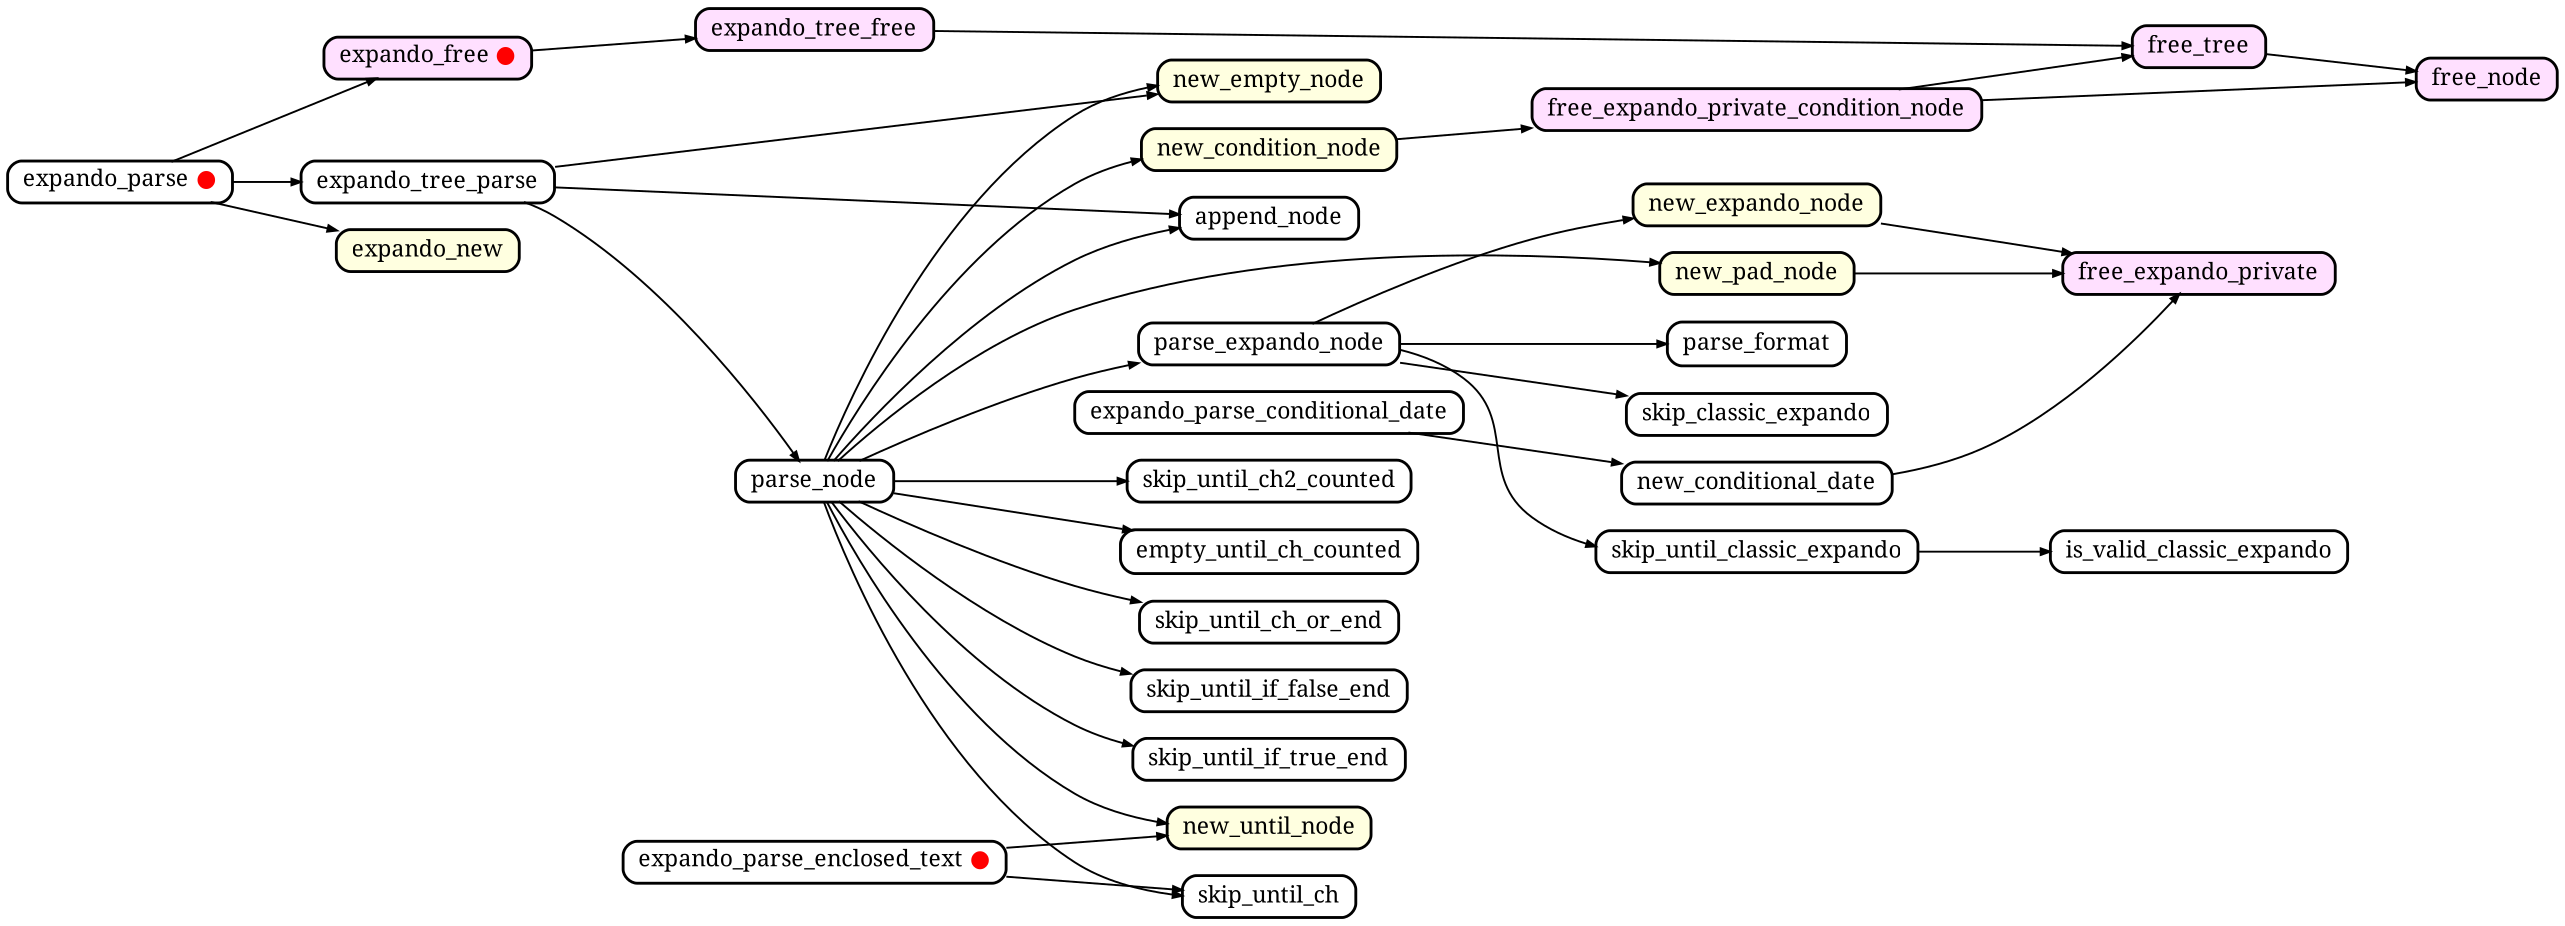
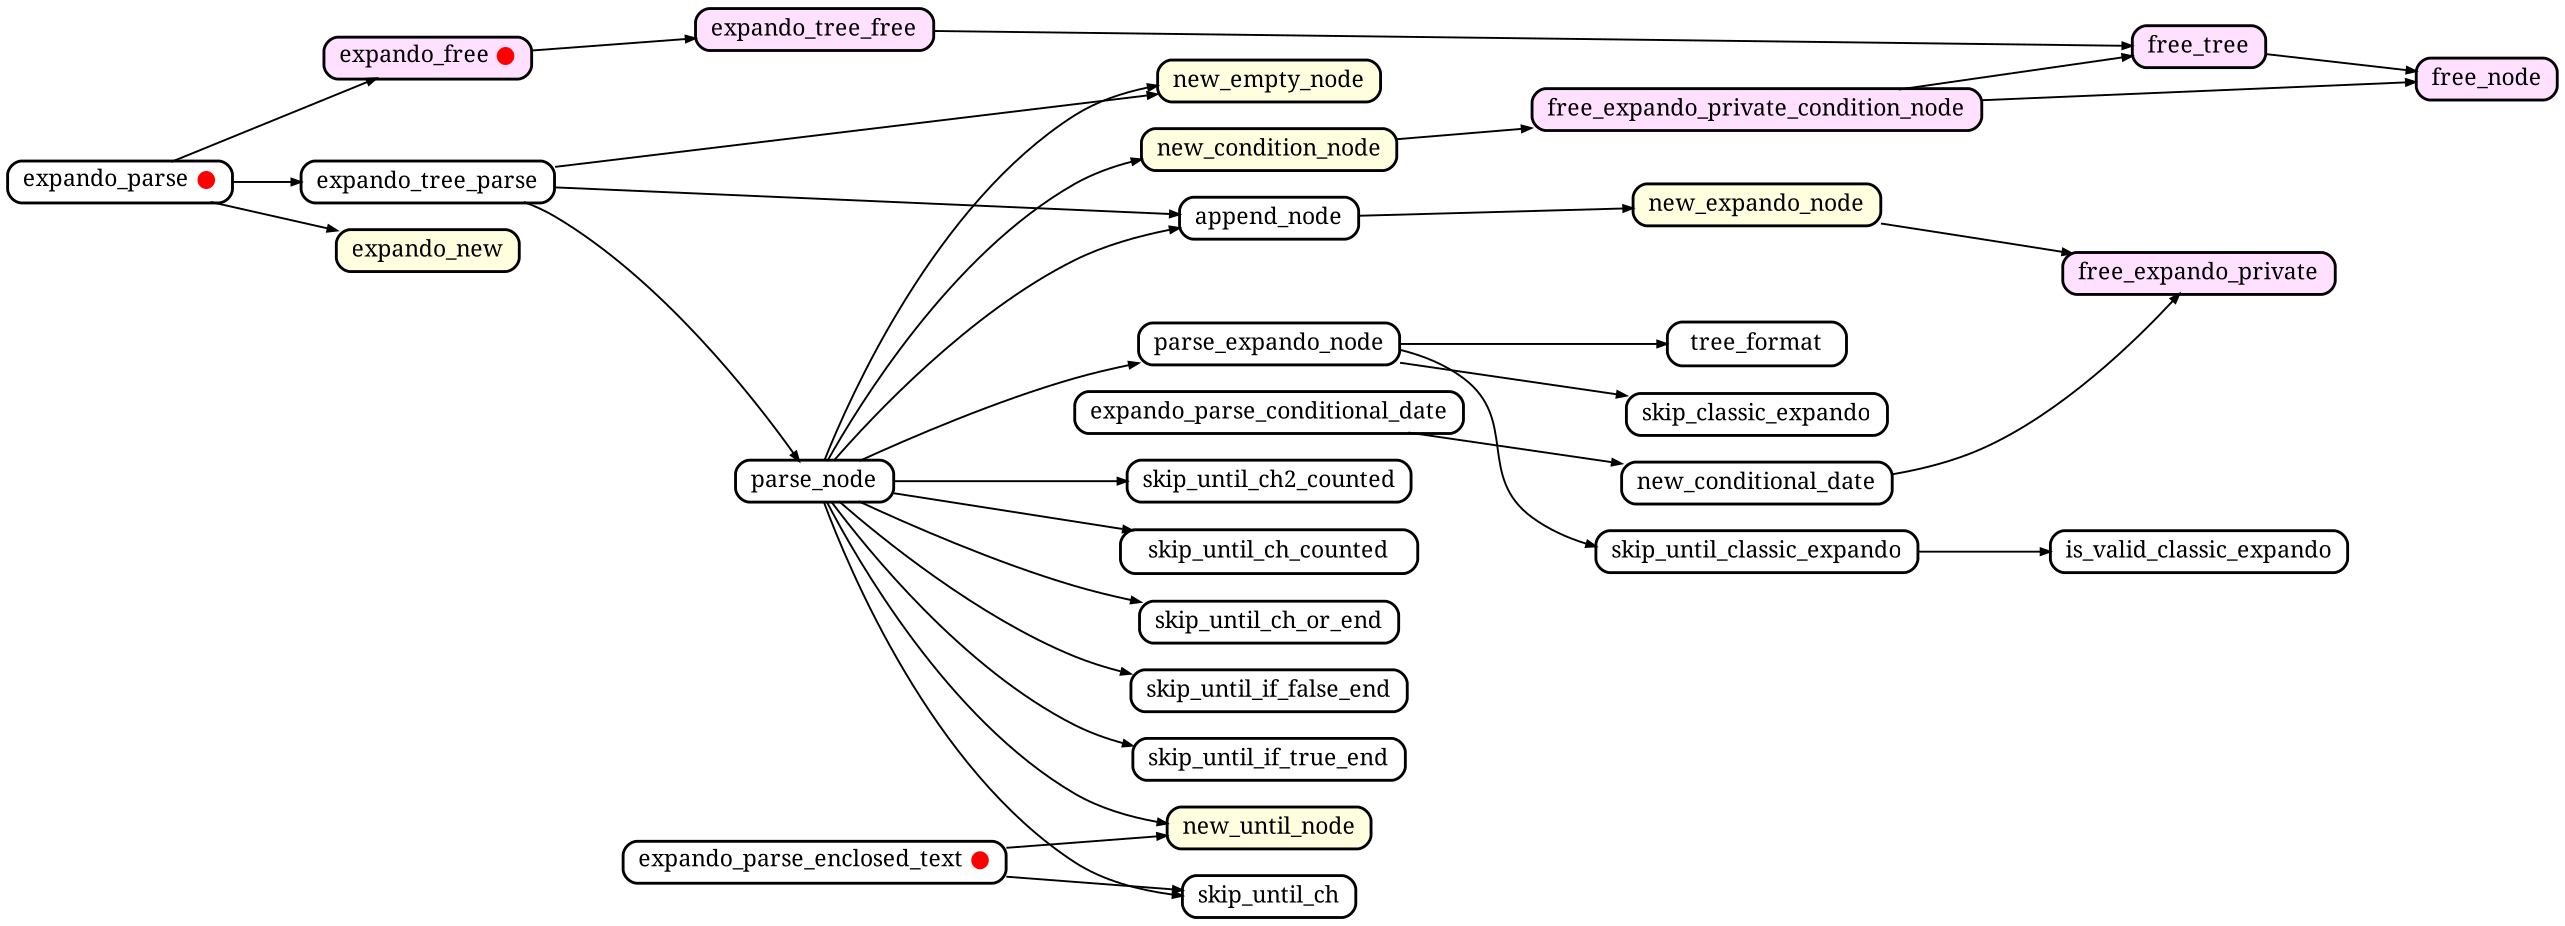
edge "parse_expando_node" -> "new_expando_node": now "append_node" -> "new_expando_node"
node "new_pad_node": removed
node "parse_format": label "parse_format" -> "tree_format"
node "empty_until_ch_counted": label "empty_until_ch_counted" -> "skip_until_ch_counted"
